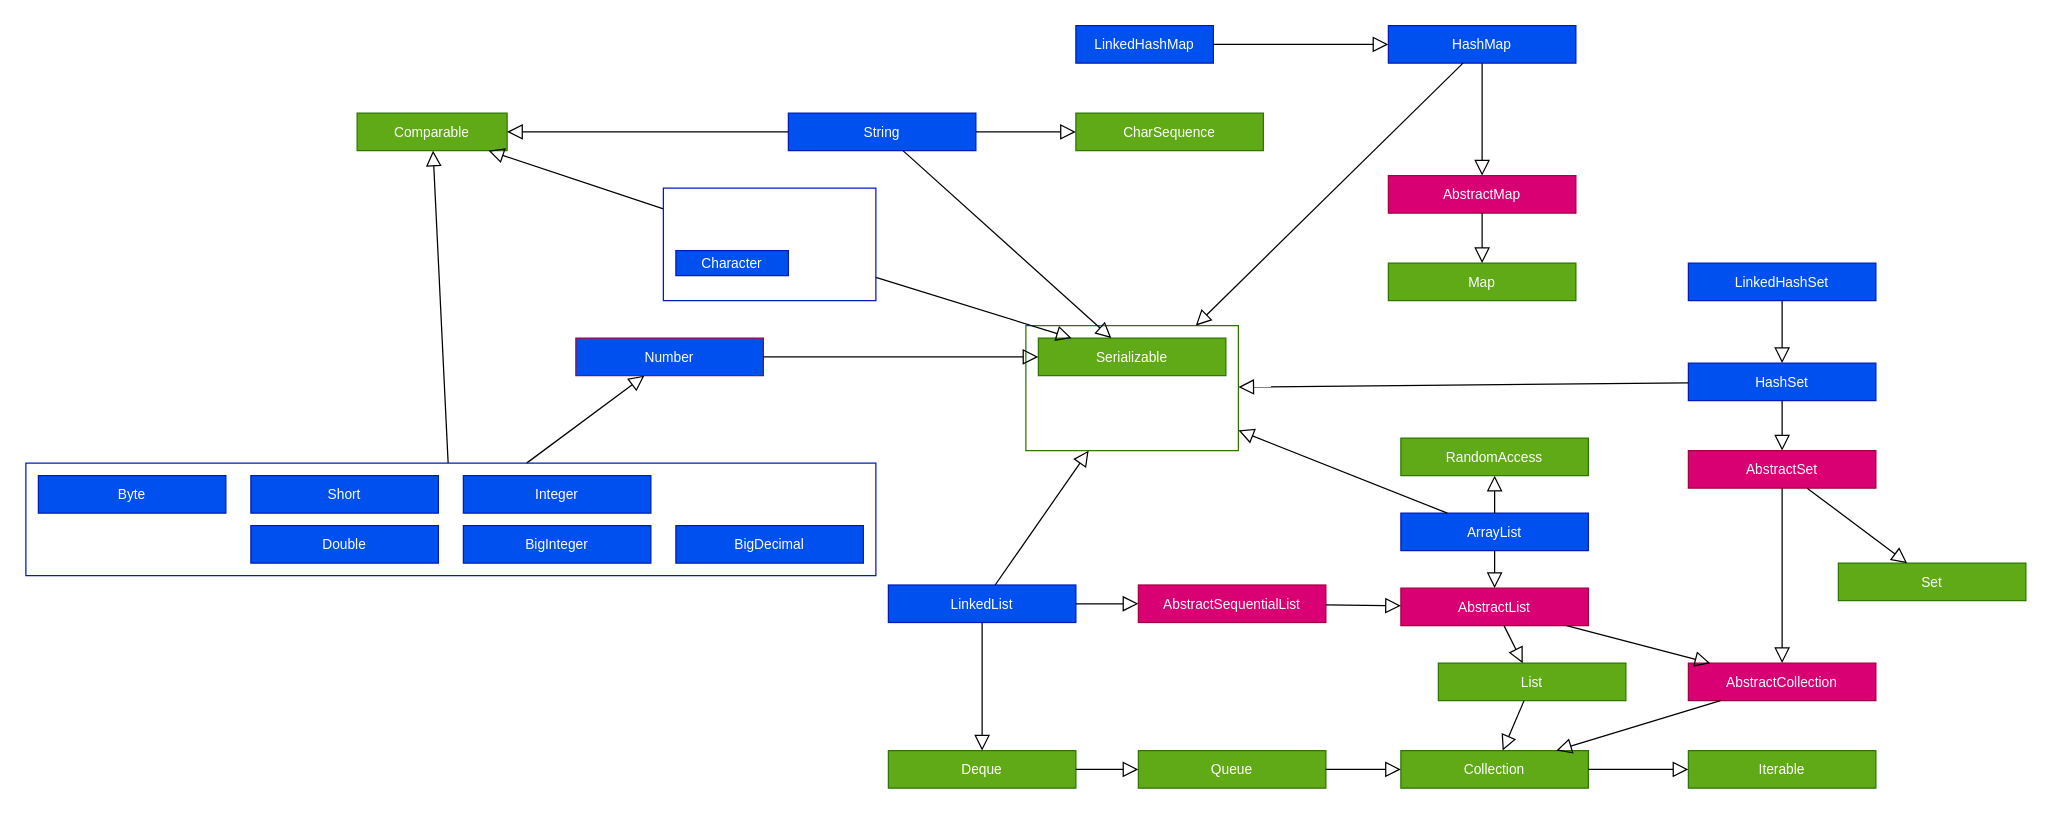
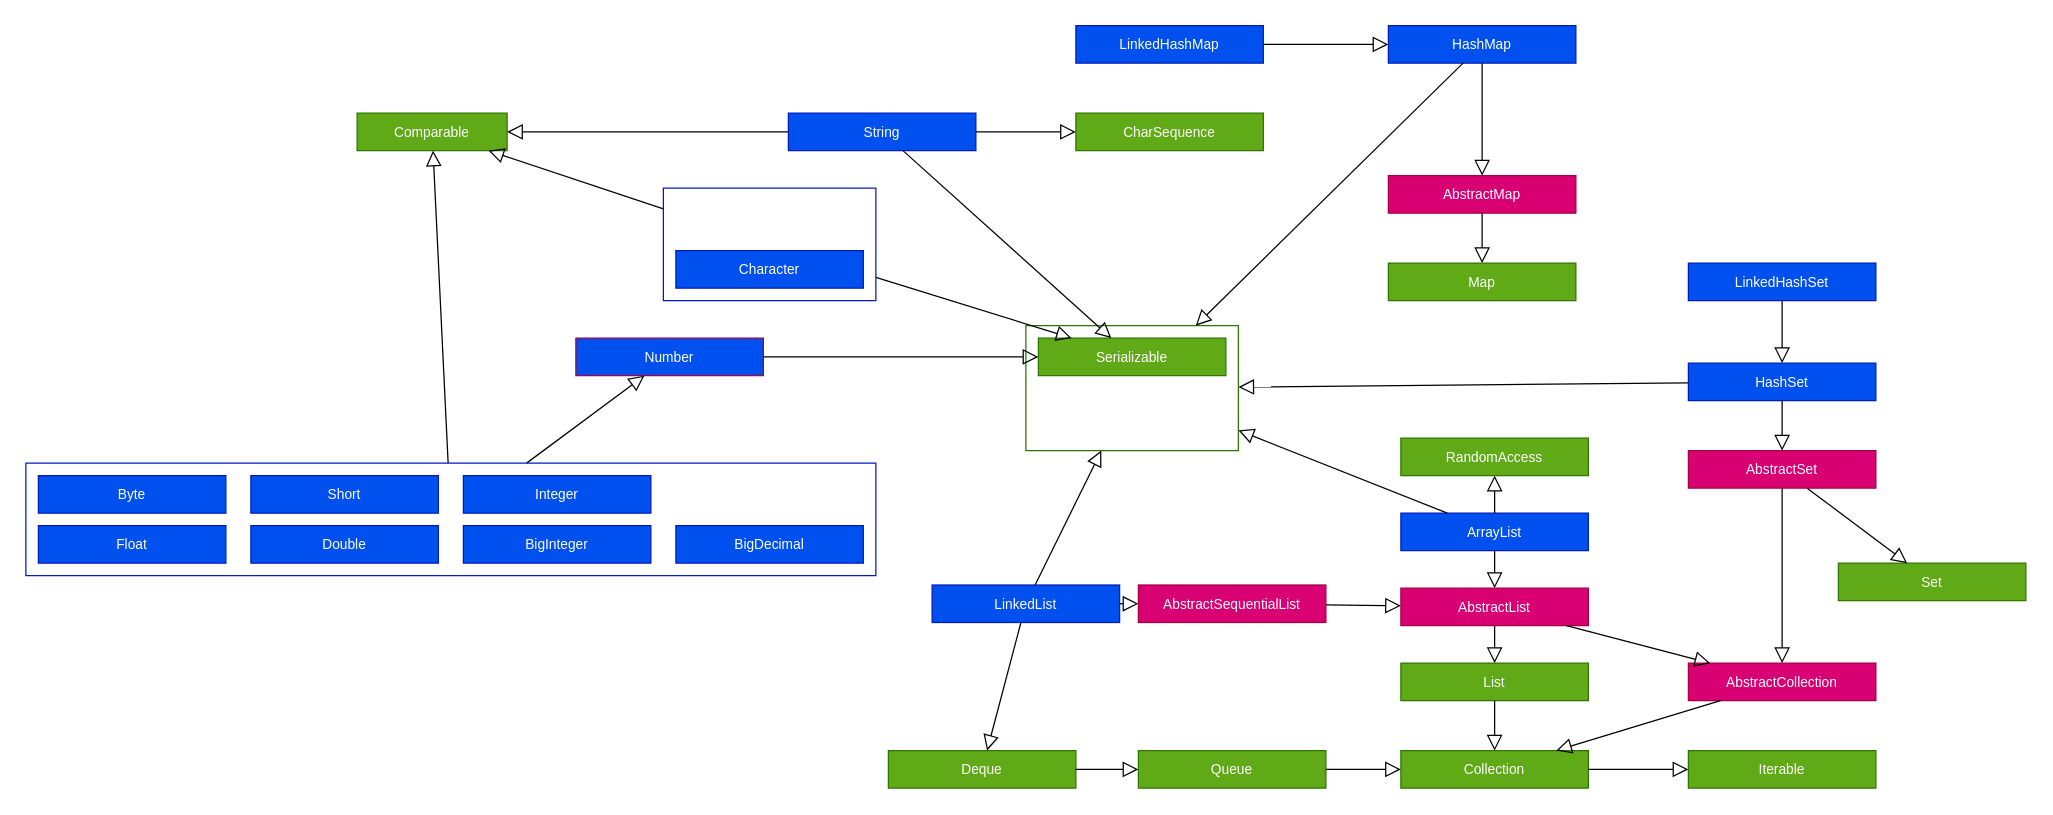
node "LinkedHashMap": size 138x38 -> 188x38
node "Character": size 113x25 -> 188x38
node "Float": added
node "LinkedList": moved (982, 604) -> (1026, 604)
node "List": moved (1532, 682) -> (1494, 682)
